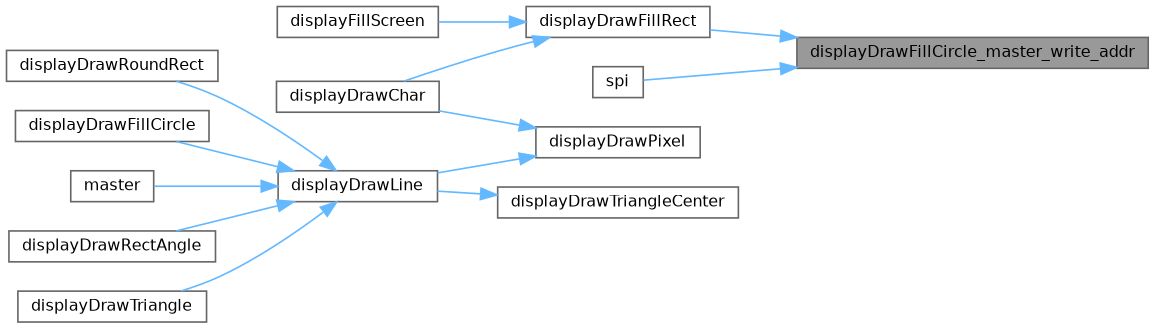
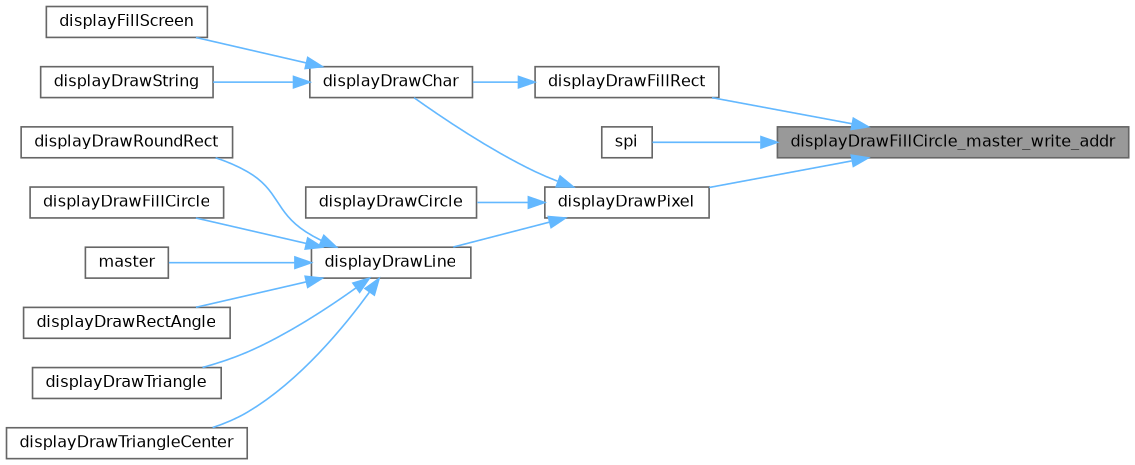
edge "displayFillScreen" -> "displayDrawFillRect": now "displayFillScreen" -> "displayDrawChar"
node "displayDrawString": added
edge "displayDrawPixel" -> "displayDrawFillCircle_master_write_addr": added
edge "displayDrawLine" -> "displayDrawTriangleCenter": reversed
node "displayDrawCircle": added
